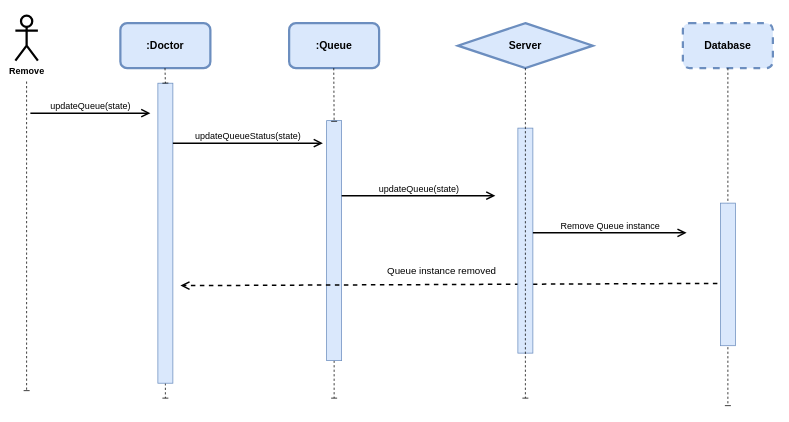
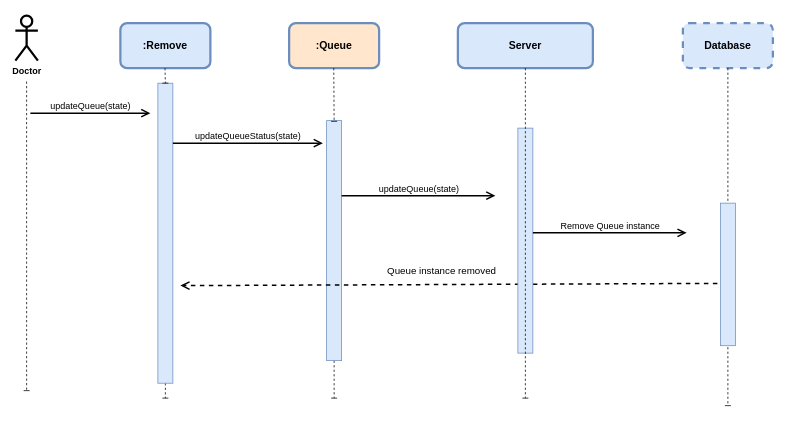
node ":Doctor": label ":Doctor" -> ":Remove"
node ":Queue": fillcolor #dae8fc -> #ffe6cc
node "Server": shape diamond -> rounded rectangle
node "Remove": label "Remove" -> "Doctor"
